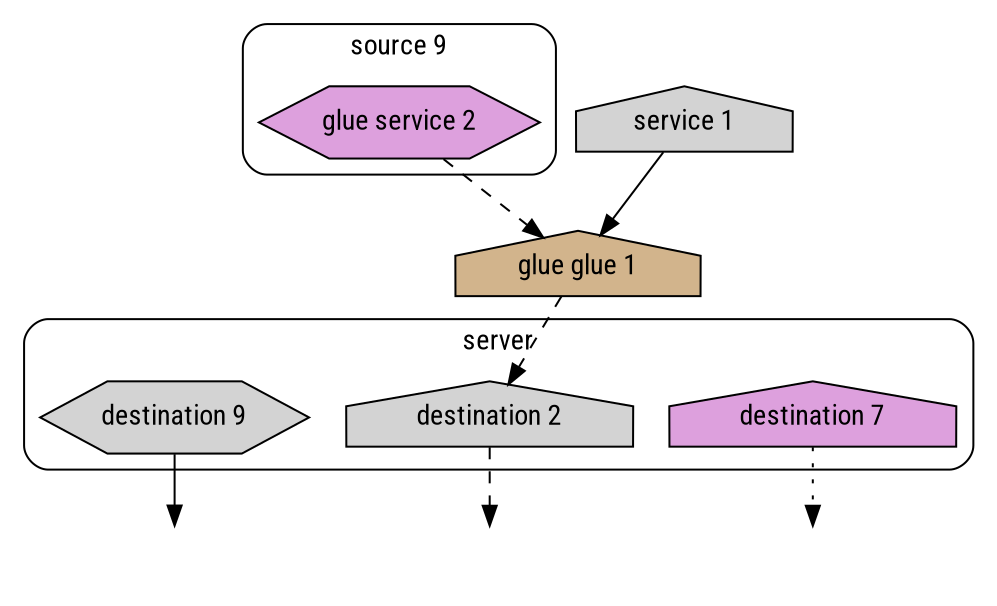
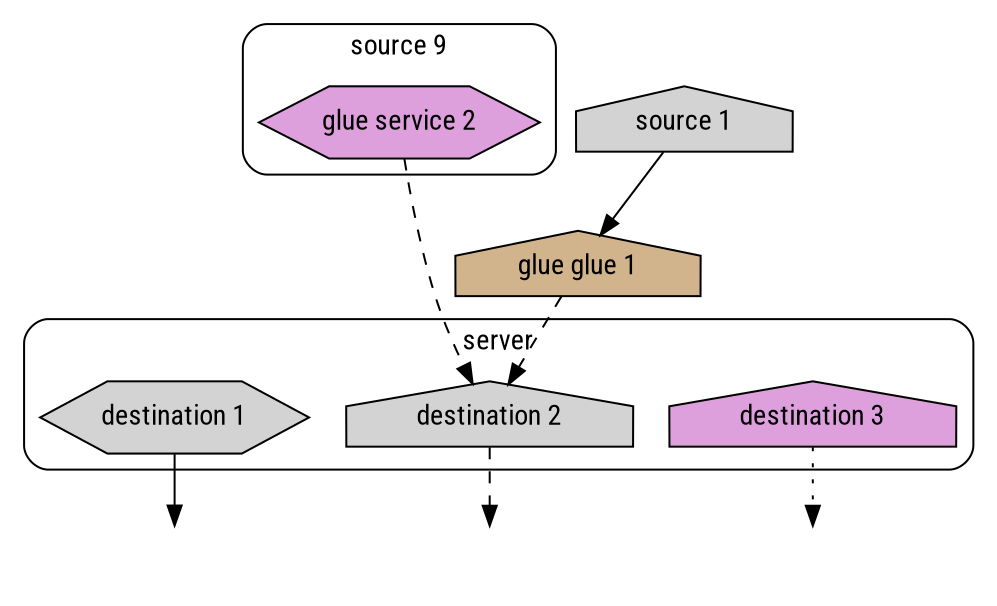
node "service 1": label "service 1" -> "source 1"
edge "glue service 2" -> "glue glue 1": now "glue service 2" -> "destination 2"
node "destination 9": label "destination 9" -> "destination 1"
node "destination 7": label "destination 7" -> "destination 3"
